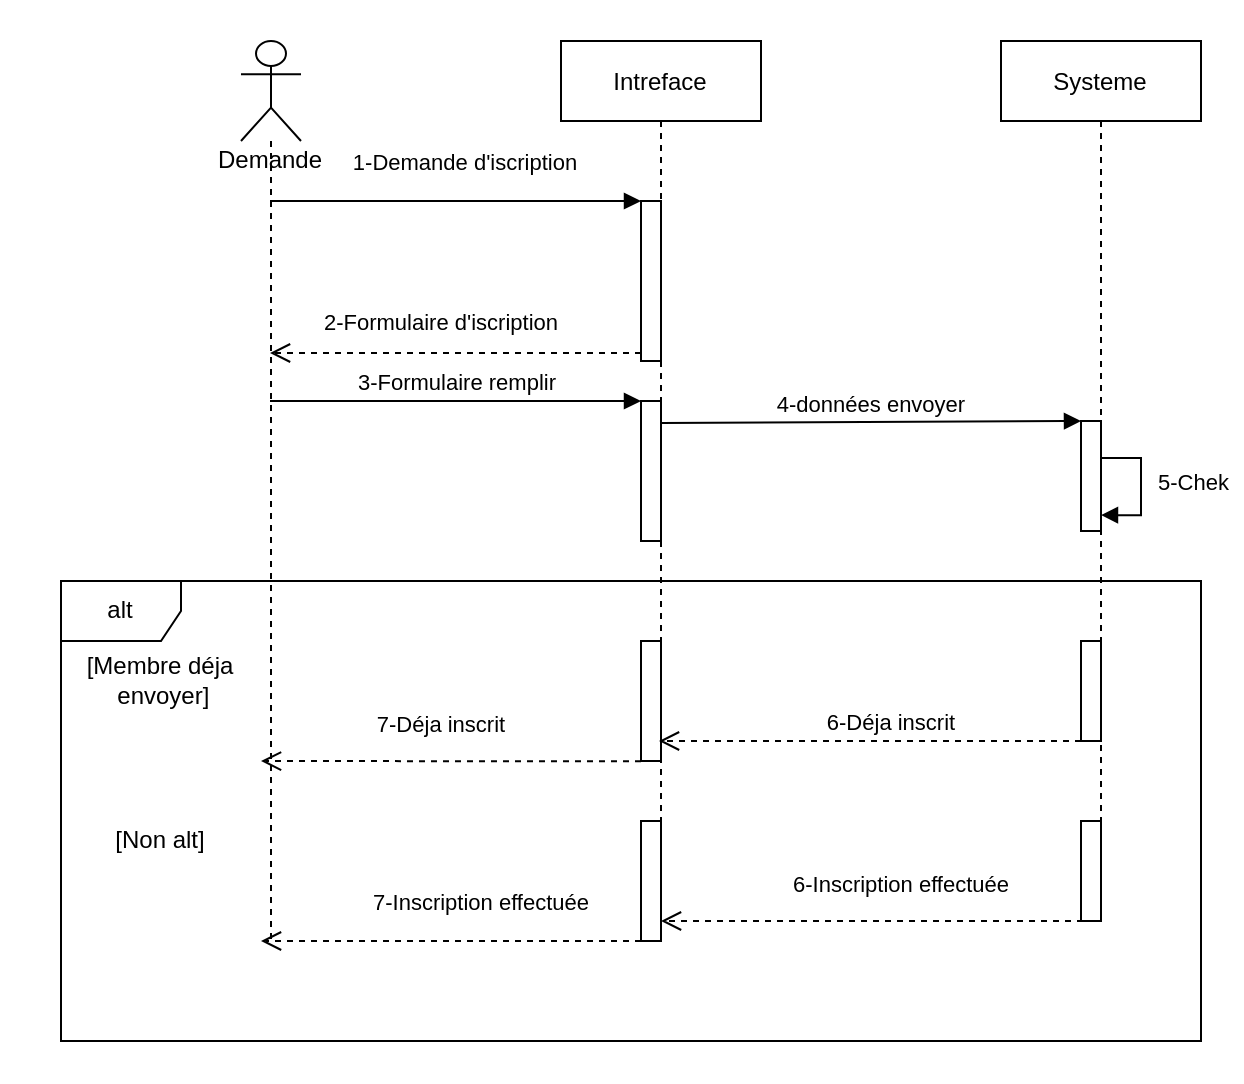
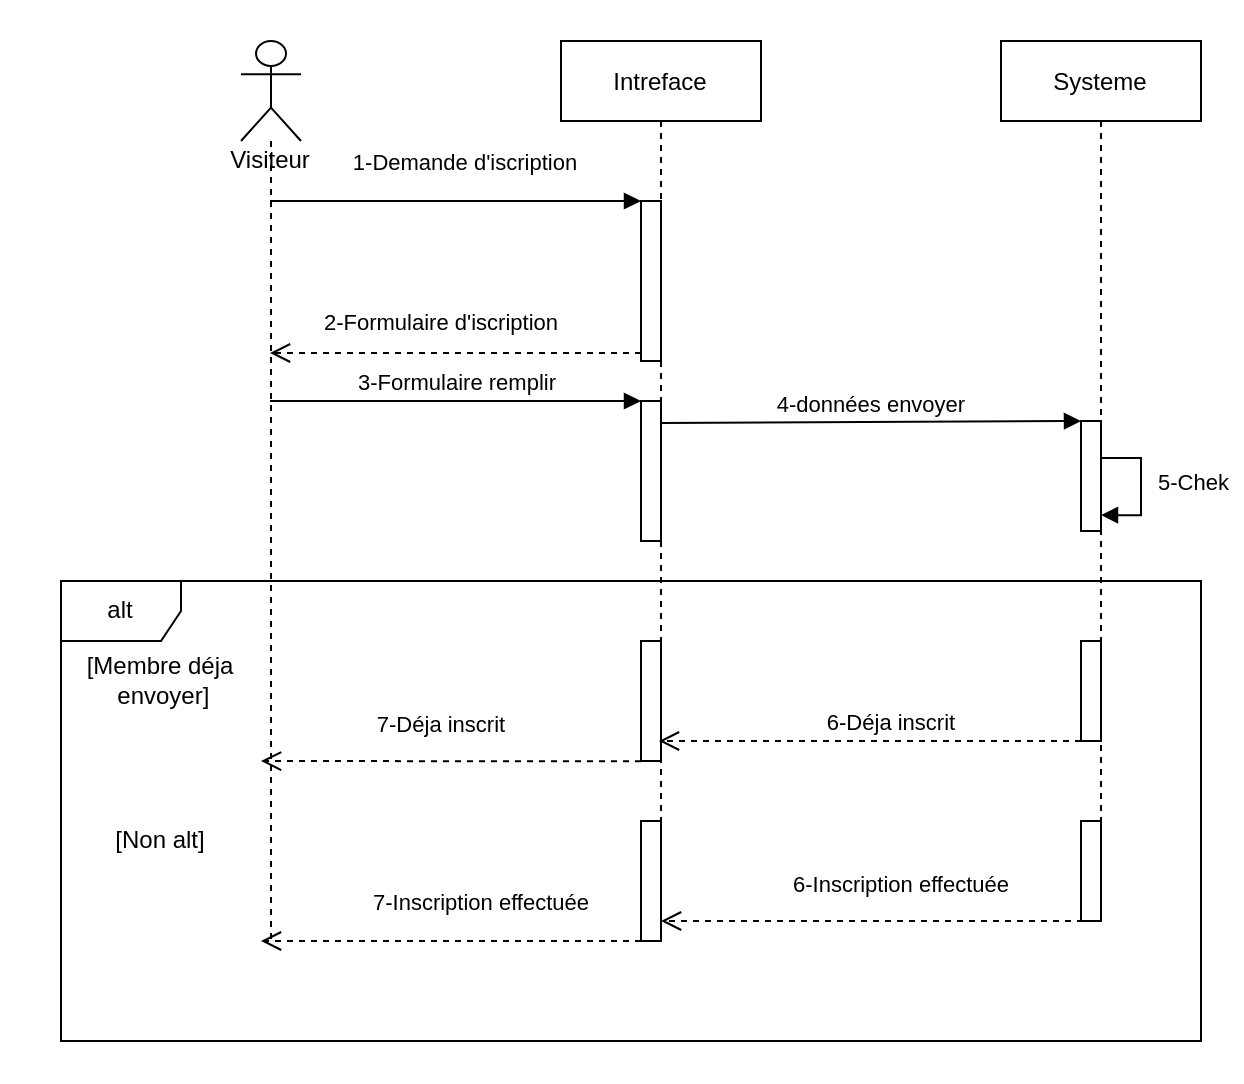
node "Demande": label "Demande" -> "Visiteur"
